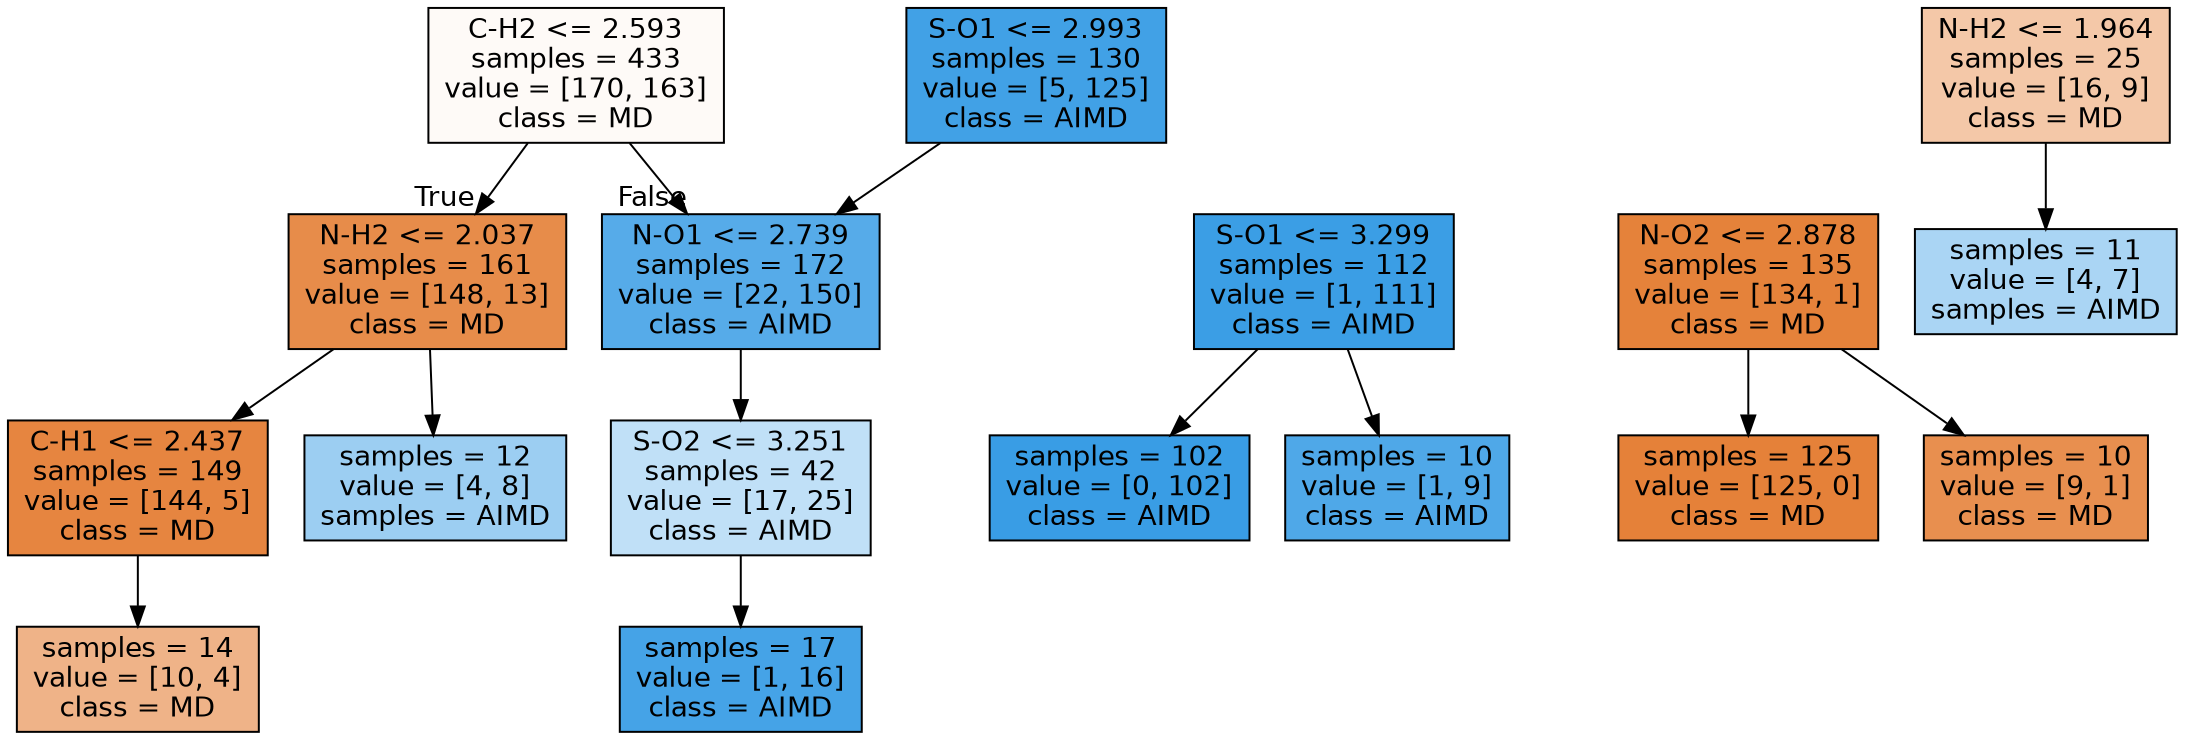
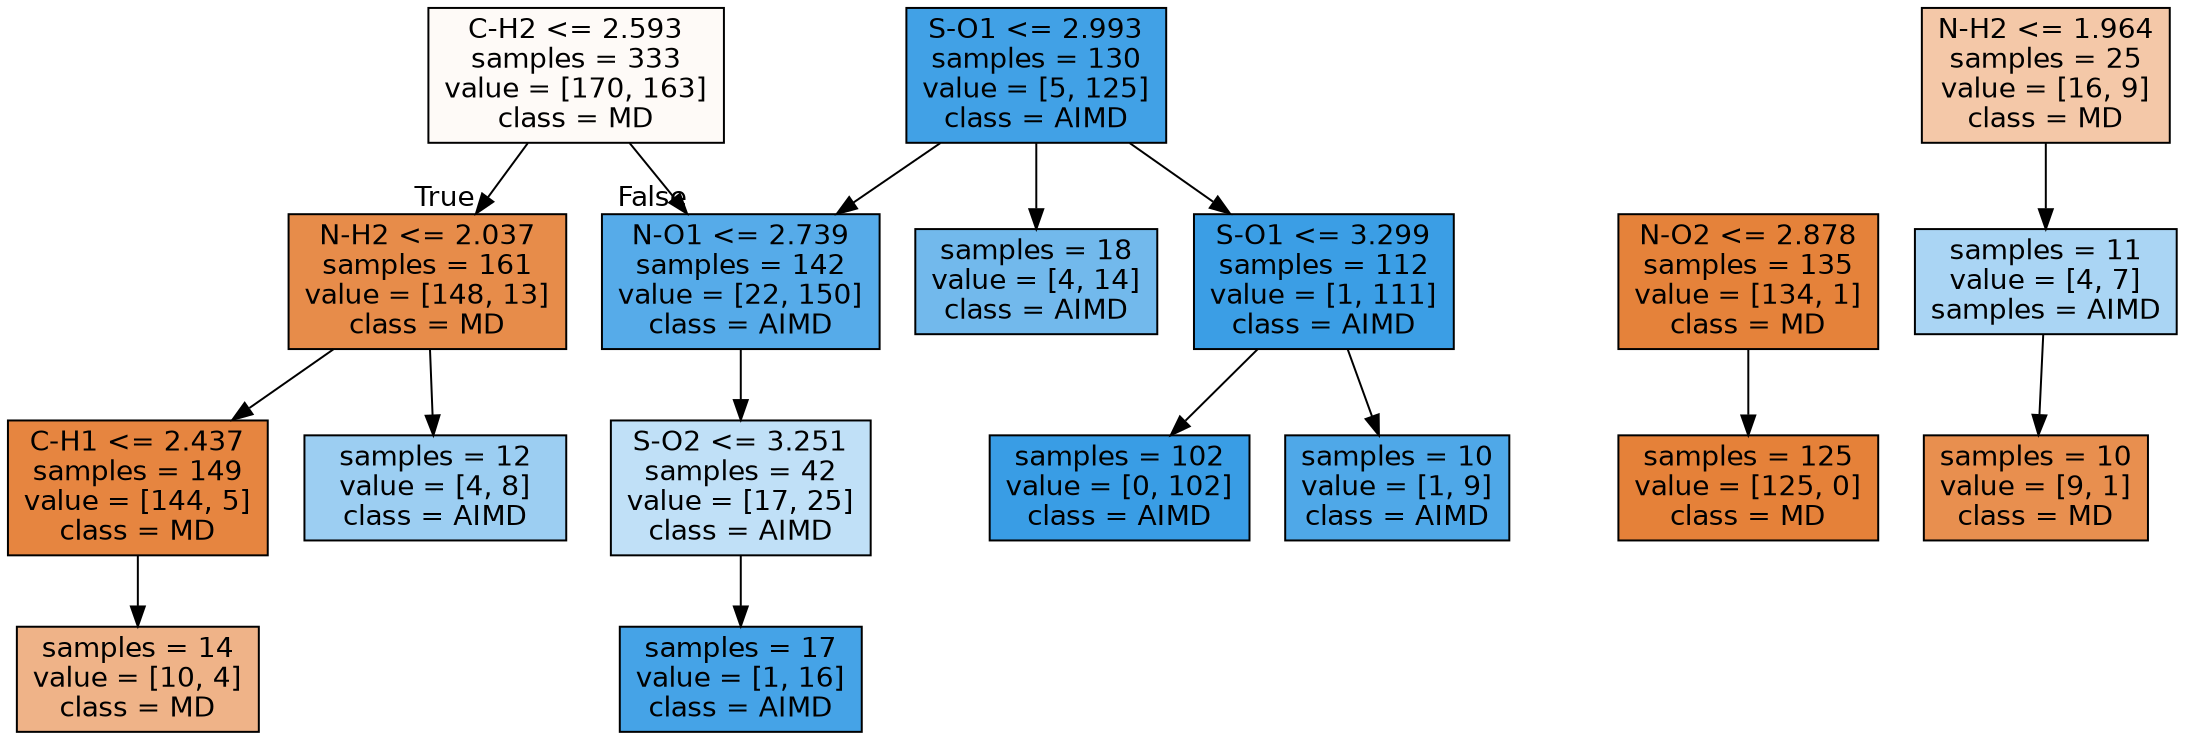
node "C-H2 <= 2.593 samples = 433 value = [170, 163] class = MD": label "C-H2 <= 2.593 samples = 433 value = [170, 163] class = MD" -> "C-H2 <= 2.593 samples = 333 value = [170, 163] class = MD"
edge "S-O1 <= 2.993 samples = 130 value = [5, 125] class = AIMD" -> "S-O1 <= 3.299 samples = 112 value = [1, 111] class = AIMD": added
node "N-O1 <= 2.739 samples = 172 value = [22, 150] class = AIMD": label "N-O1 <= 2.739 samples = 172 value = [22, 150] class = AIMD" -> "N-O1 <= 2.739 samples = 142 value = [22, 150] class = AIMD"
node "samples = 18 value = [4, 14] class = AIMD": added
edge "N-O2 <= 2.878 samples = 135 value = [134, 1] class = MD" -> "samples = 10 value = [9, 1] class = MD": now "samples = 11 value = [4, 7] samples = AIMD" -> "samples = 10 value = [9, 1] class = MD"
node "samples = 12 value = [4, 8] samples = AIMD": label "samples = 12 value = [4, 8] samples = AIMD" -> "samples = 12 value = [4, 8] class = AIMD"
